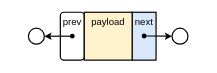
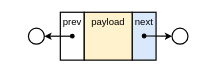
node "prev": shape rounded rectangle -> rectangle
